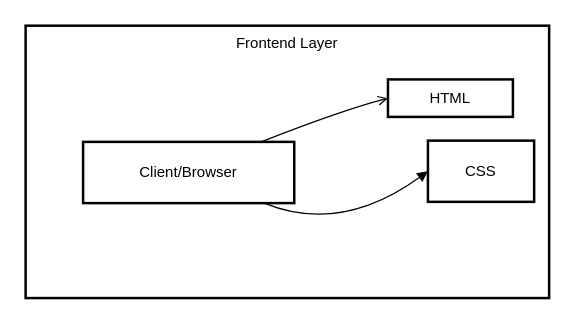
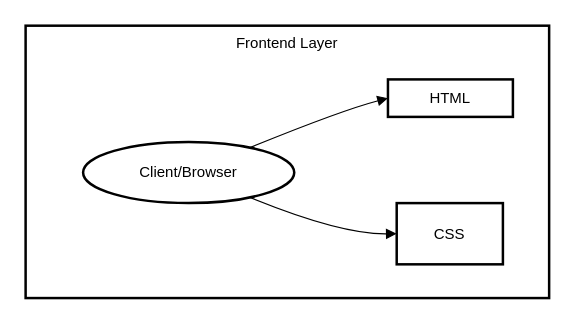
edge "Client/Browser" -> "HTML": arrowhead open -> block
node "CSS": moved (481, 171) -> (450, 234)
node "Client/Browser": shape rectangle -> ellipse
